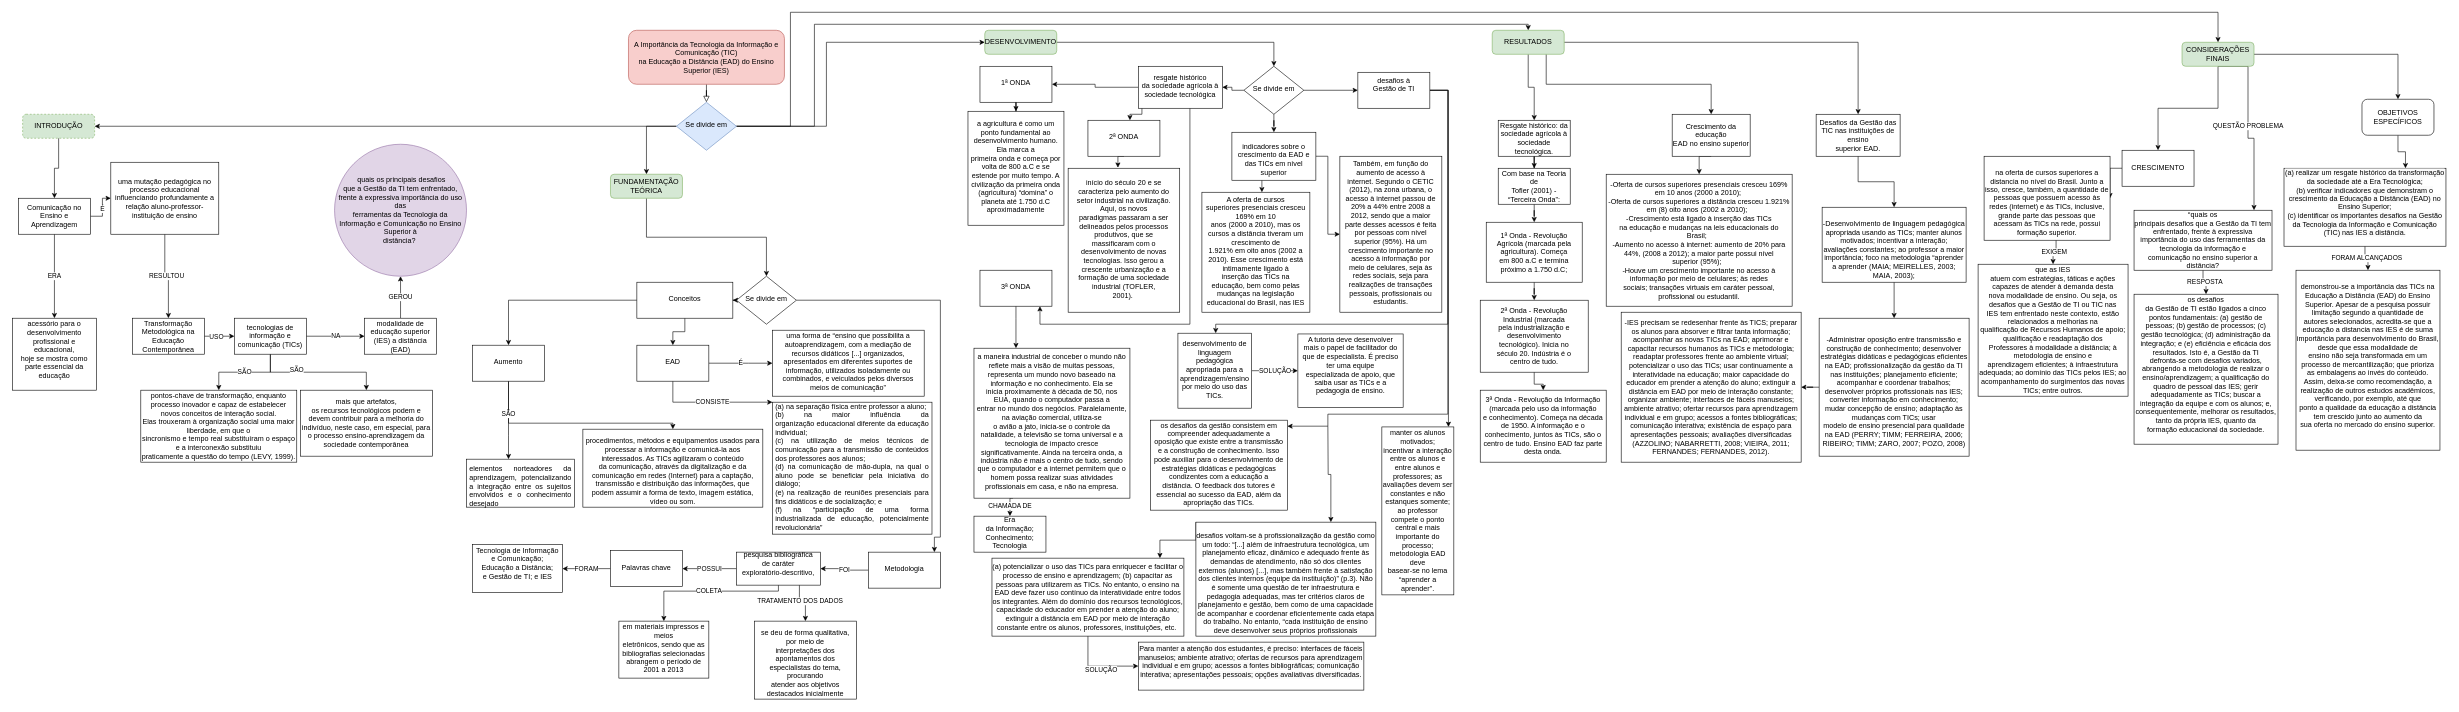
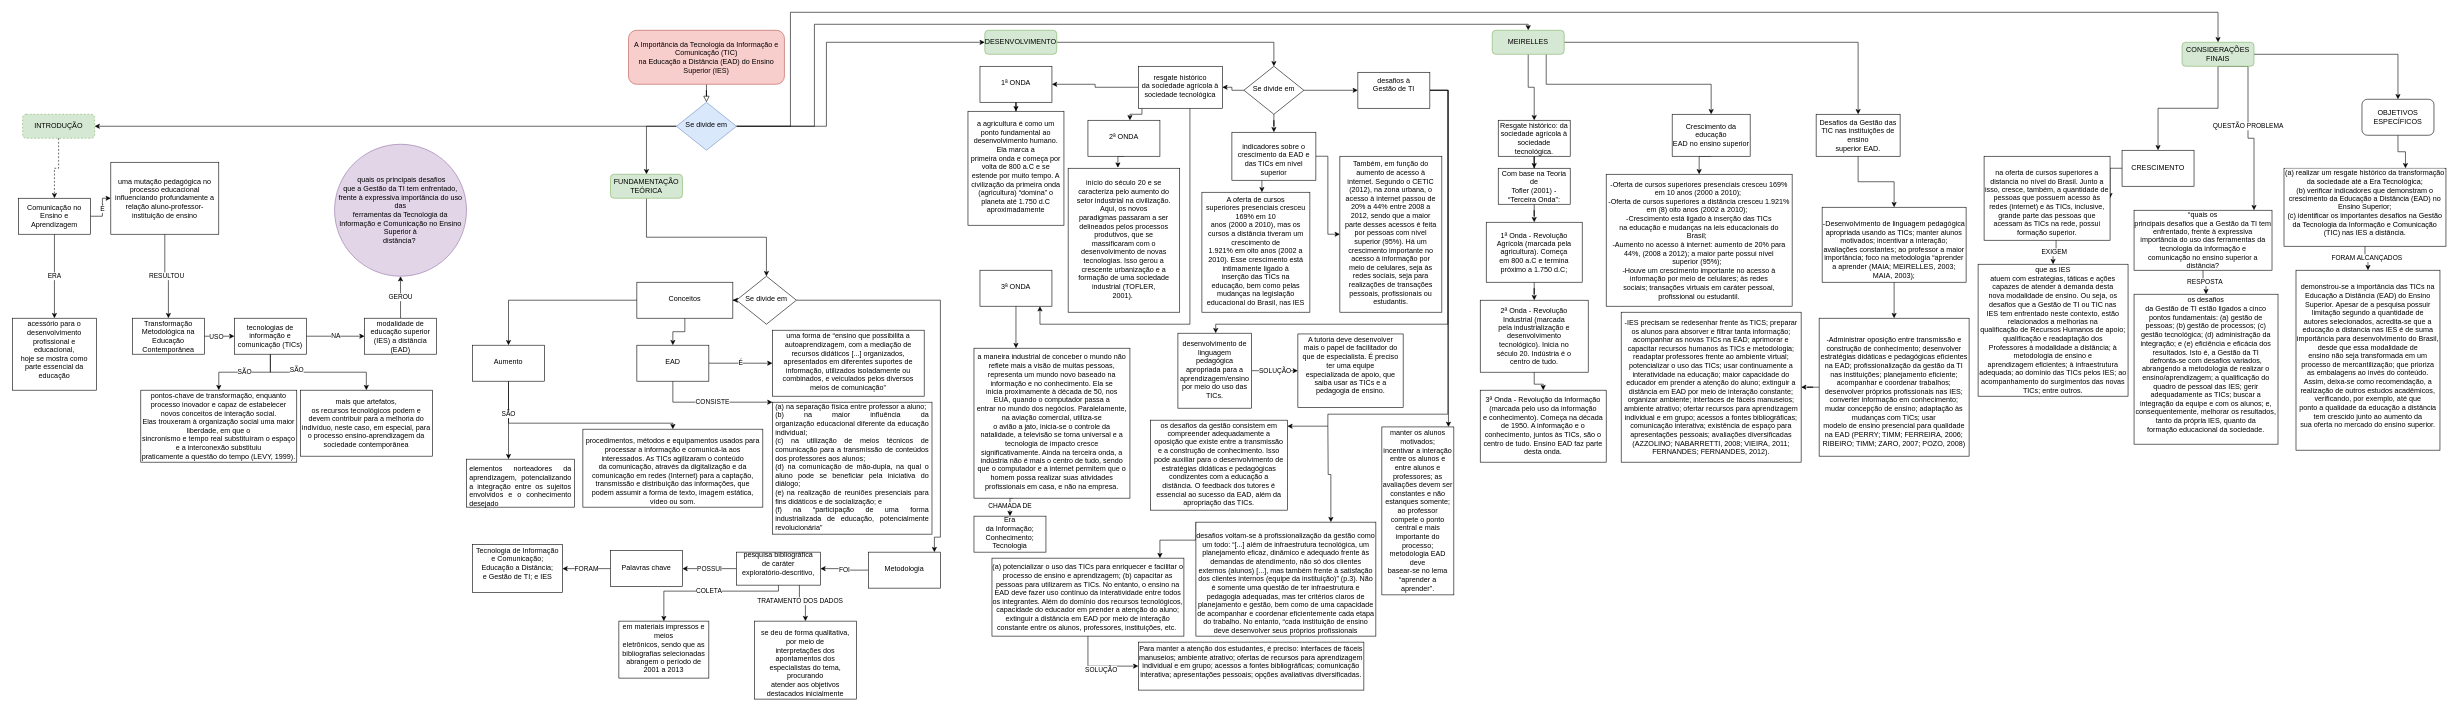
node "RESULTADOS": label "RESULTADOS" -> "MEIRELLES"
edge "INTRODUÇÃO" -> "Comunicação no Ensino e Aprendizagem": style solid -> dashed
